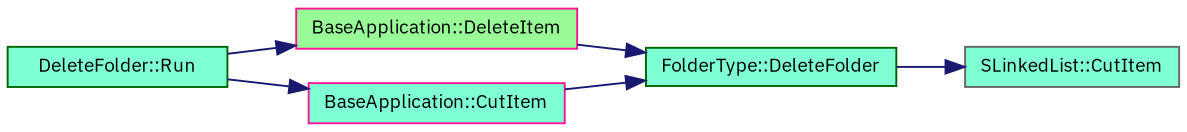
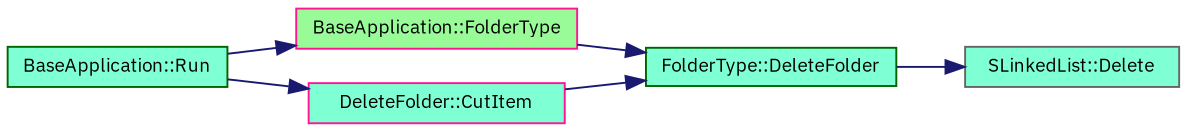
node "BaseApplication::DeleteItem": label "BaseApplication::DeleteItem" -> "BaseApplication::FolderType"
node "DeleteFolder::Run": label "DeleteFolder::Run" -> "BaseApplication::Run"
node "SLinkedList::CutItem": label "SLinkedList::CutItem" -> "SLinkedList::Delete"
node "BaseApplication::CutItem": label "BaseApplication::CutItem" -> "DeleteFolder::CutItem"
